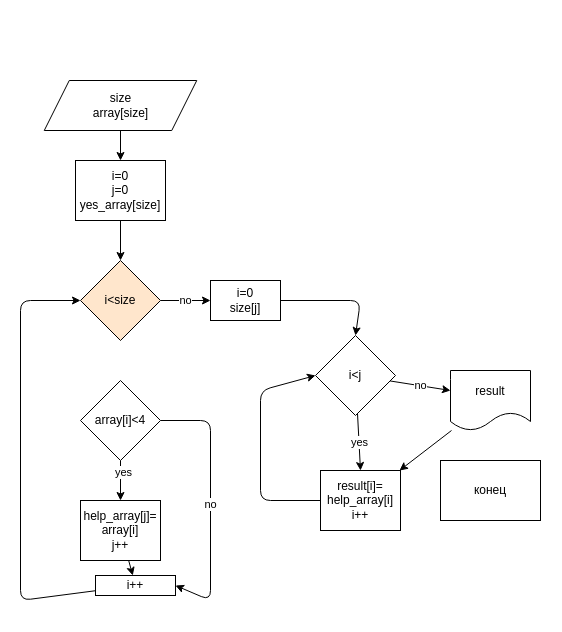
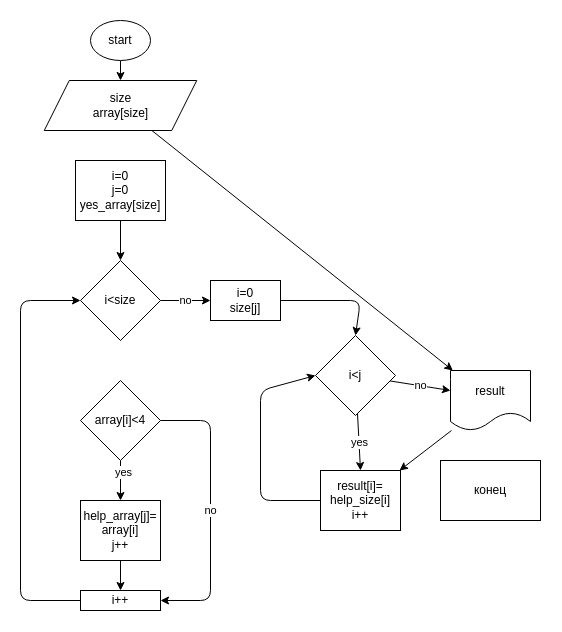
node "start": added
edge "start" -> "size array[size]": added
edge "size array[size]" -> "i=0 j=0 yes_array[size]": now "size array[size]" -> "result"
node "i<size": fillcolor #ffe6cc -> #ffffff
node "result[i]= help_array[i] i++": label "result[i]= help_array[i] i++" -> "result[i]= help_size[i] i++"
node "i++": moved (136, 586) -> (121, 601)
